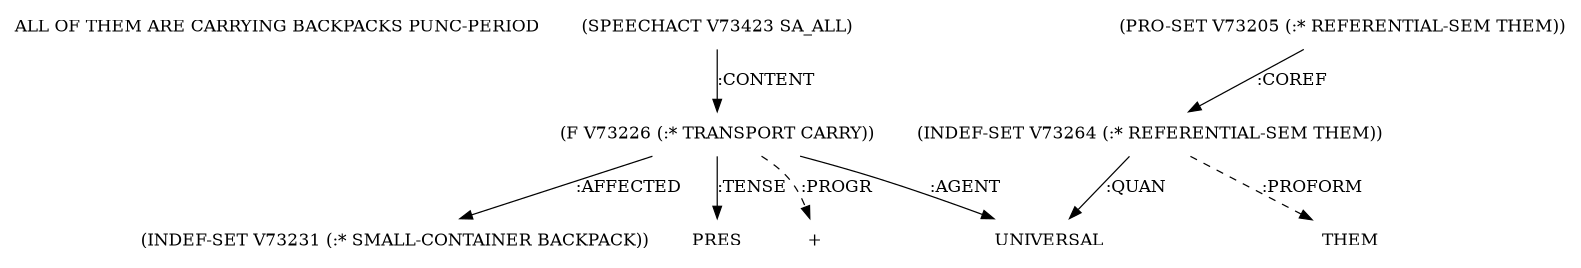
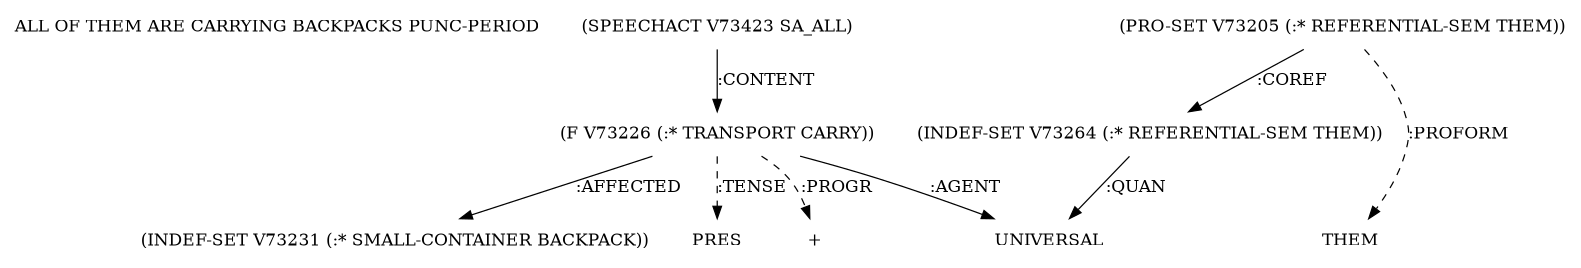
edge "(F V73226 (:* TRANSPORT CARRY))" -> "PRES": style solid -> dashed
edge "(INDEF-SET V73264 (:* REFERENTIAL-SEM THEM))" -> "THEM": now "(PRO-SET V73205 (:* REFERENTIAL-SEM THEM))" -> "THEM"
